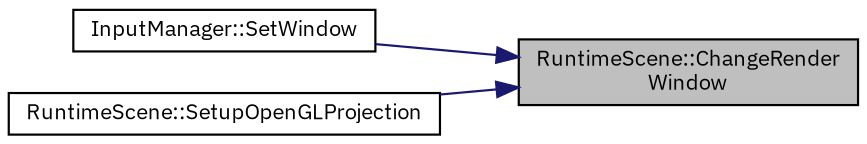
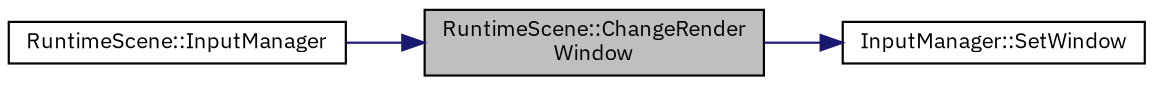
edge "InputManager::SetWindow" -> "RuntimeScene::ChangeRender Window": reversed
node "RuntimeScene::SetupOpenGLProjection": label "RuntimeScene::SetupOpenGLProjection" -> "RuntimeScene::InputManager"
